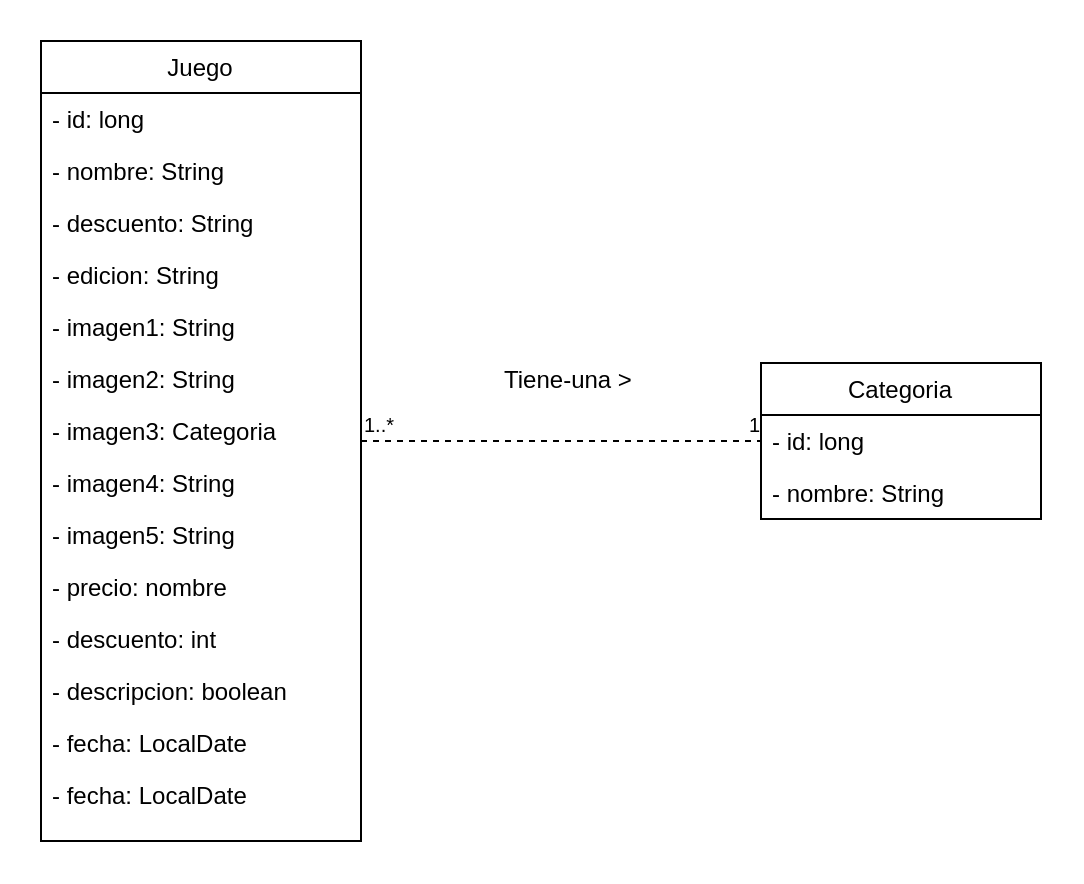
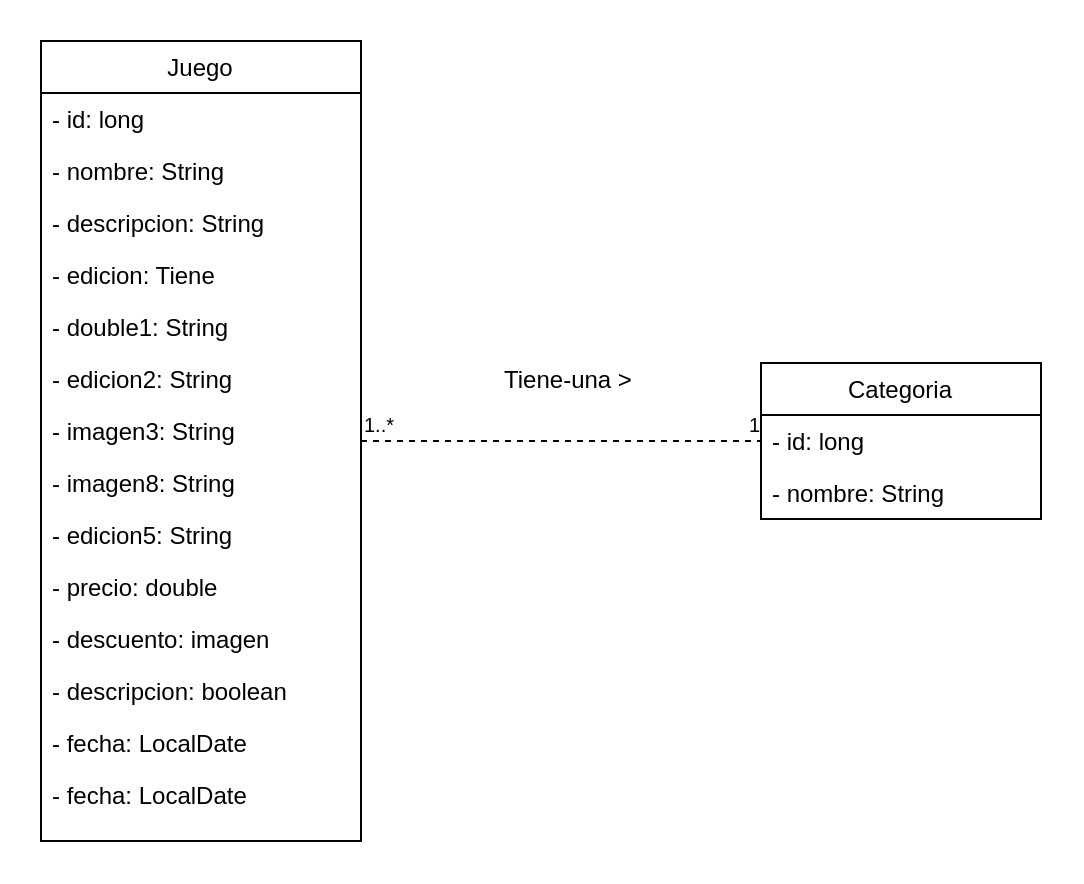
node "- descuento: String": label "- descuento: String" -> "- descripcion: String"
node "- edicion: String": label "- edicion: String" -> "- edicion: Tiene"
node "- imagen1: String": label "- imagen1: String" -> "- double1: String"
node "- imagen2: String": label "- imagen2: String" -> "- edicion2: String"
node "- imagen3: Categoria": label "- imagen3: Categoria" -> "- imagen3: String"
node "- imagen4: String": label "- imagen4: String" -> "- imagen8: String"
node "- imagen5: String": label "- imagen5: String" -> "- edicion5: String"
node "- precio: nombre": label "- precio: nombre" -> "- precio: double"
node "- descuento: int": label "- descuento: int" -> "- descuento: imagen"
